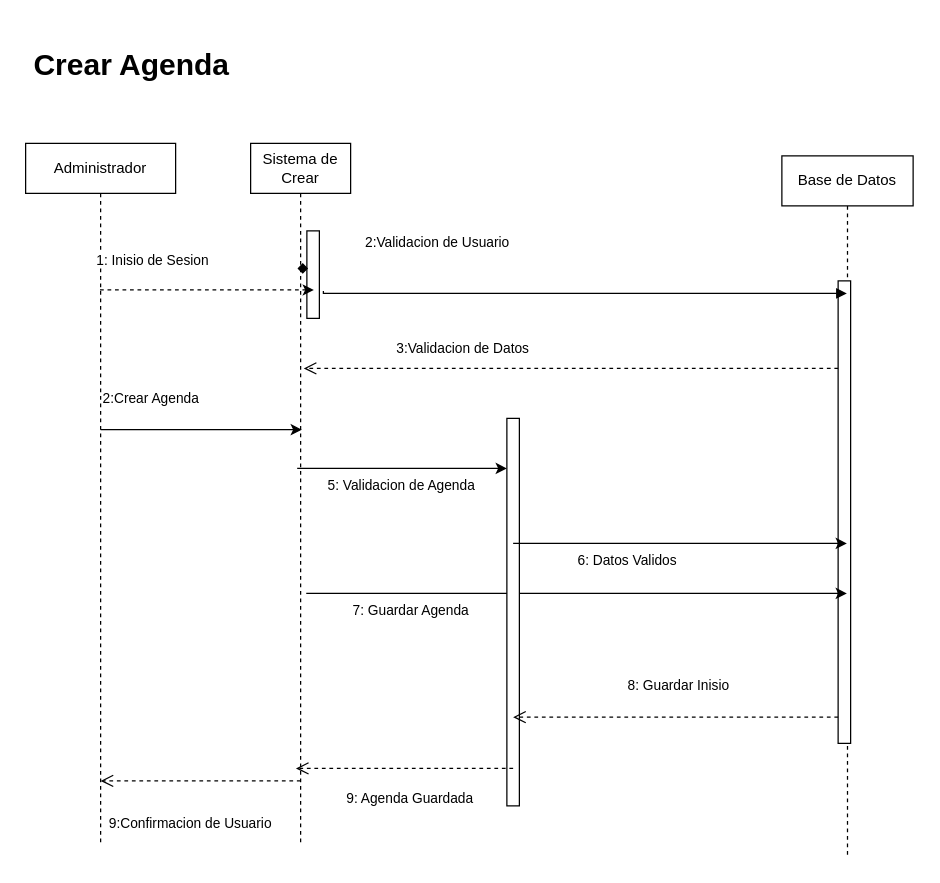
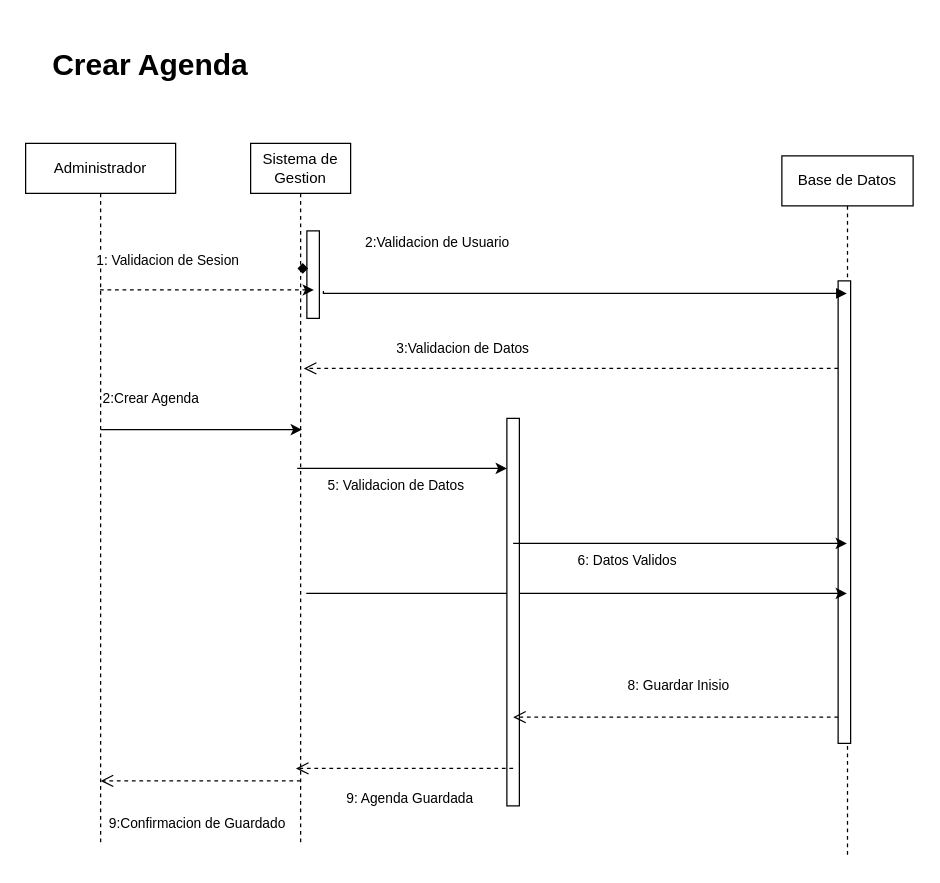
node "Crear Agenda": moved (132, 66) -> (151, 66)
node "Sistema de Crear": label "Sistema de Crear" -> "Sistema de Gestion"
node "1: Inisio de Sesion": label "1: Inisio de Sesion" -> "1: Validacion de Sesion"
node "5: Validacion de Agenda": label "5: Validacion de Agenda" -> "5: Validacion de Datos"
node "7: Guardar Agenda": removed
node "9:Confirmacion de Usuario": label "9:Confirmacion de Usuario" -> "9:Confirmacion de Guardado"
